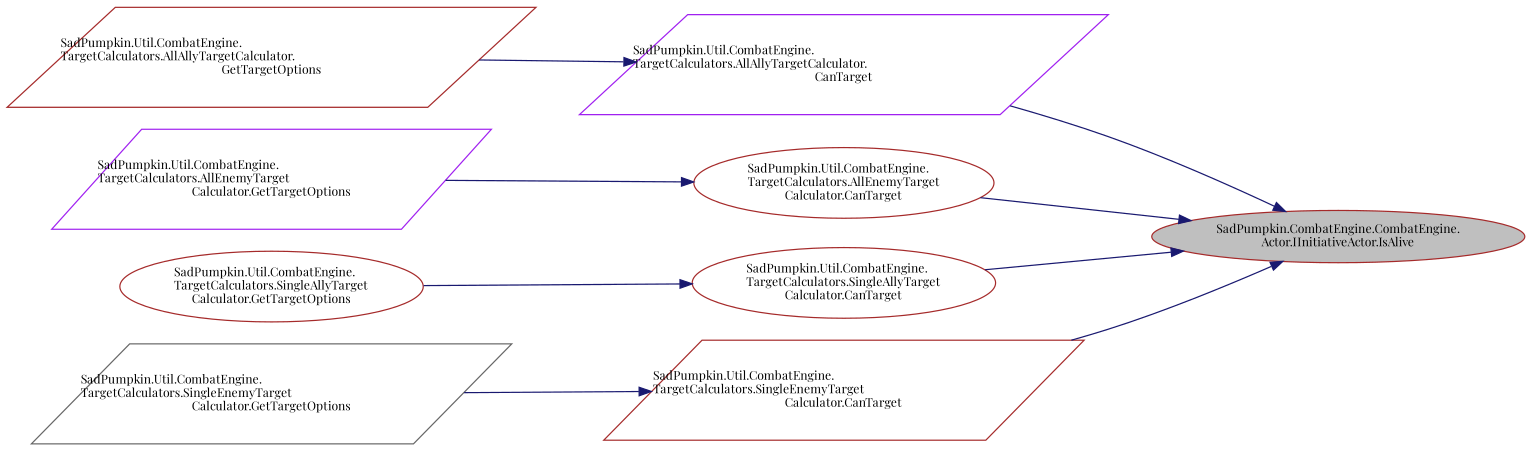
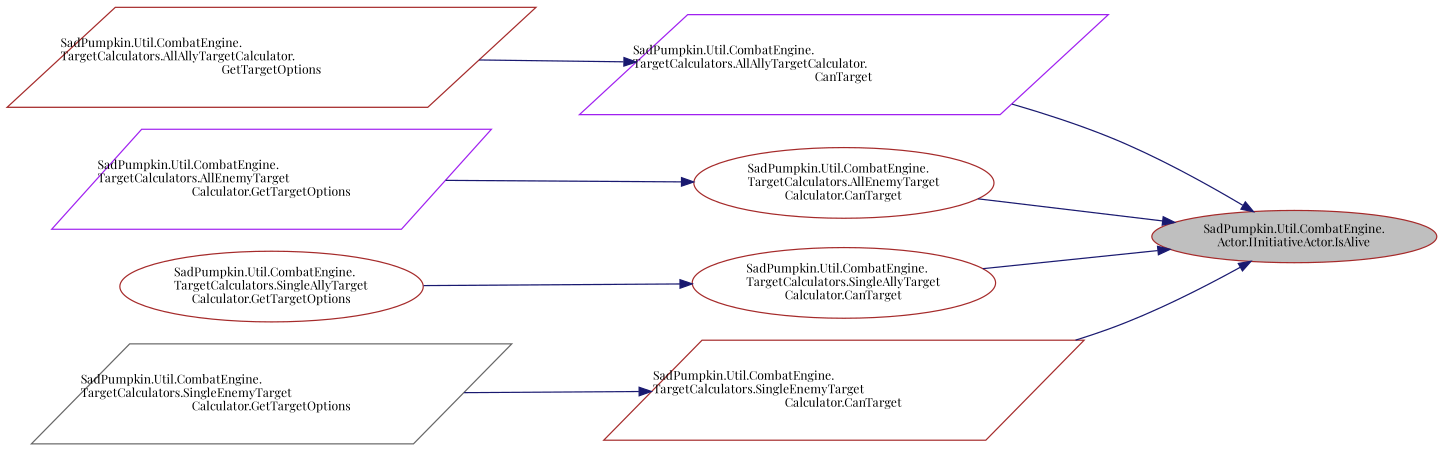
node "SadPumpkin.CombatEngine.CombatEngine. Actor.IInitiativeActor.IsAlive": label "SadPumpkin.CombatEngine.CombatEngine. Actor.IInitiativeActor.IsAlive" -> "SadPumpkin.Util.CombatEngine. Actor.IInitiativeActor.IsAlive"
